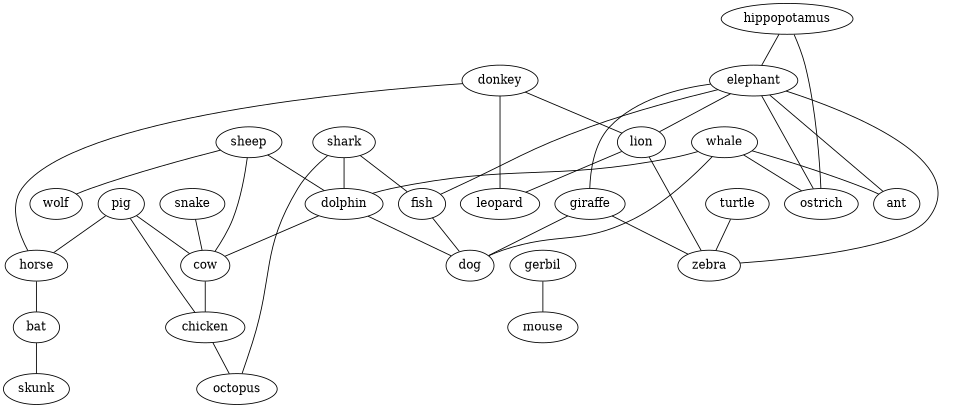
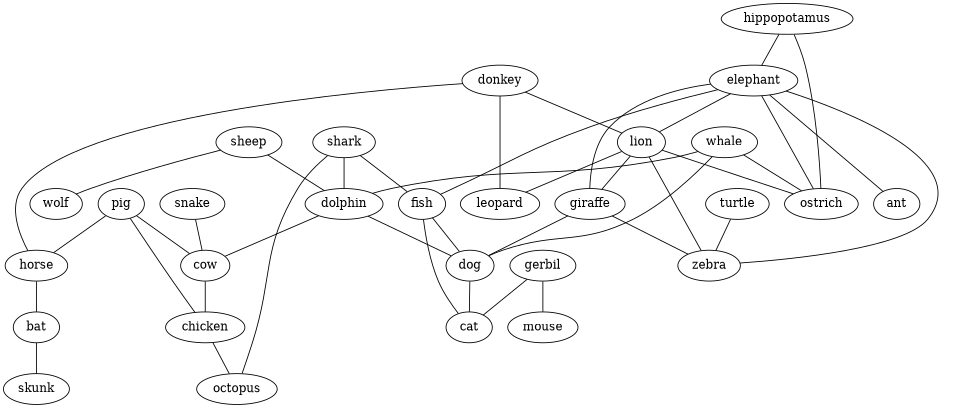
edge "whale" -- "ant": removed
edge "lion" -- "ostrich": added
edge "lion" -- "giraffe": added
edge "sheep" -- "cow": removed
node "cat": added
